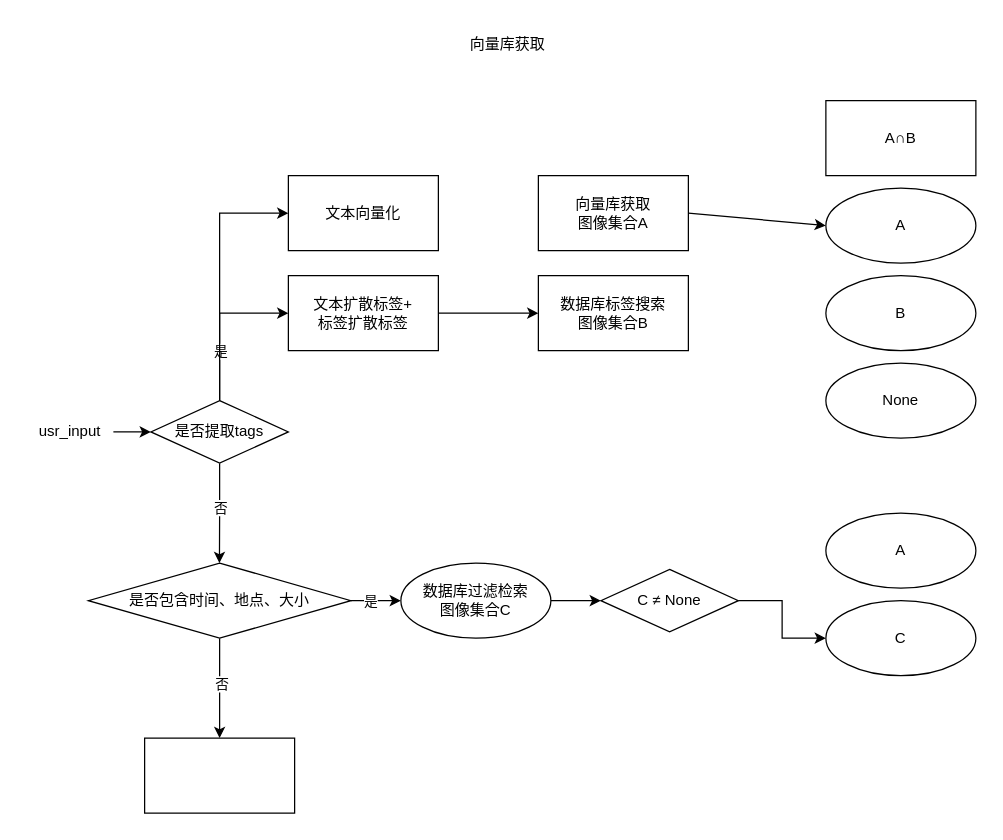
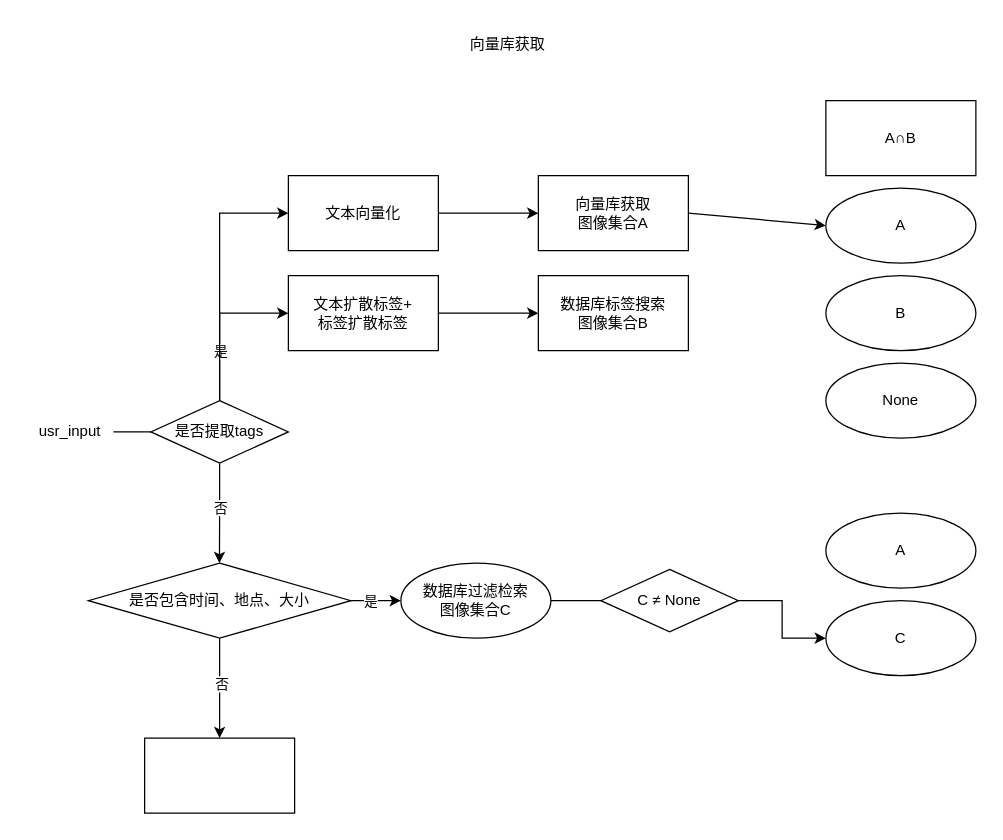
edge "文本向量化" -> "向量库获取 图像集合A": added
edge "usr_input" -> "是否提取tags": arrowhead classic -> none
edge "数据库过滤检索 图像集合C" -> "C ≠ None": arrowhead classic -> none
